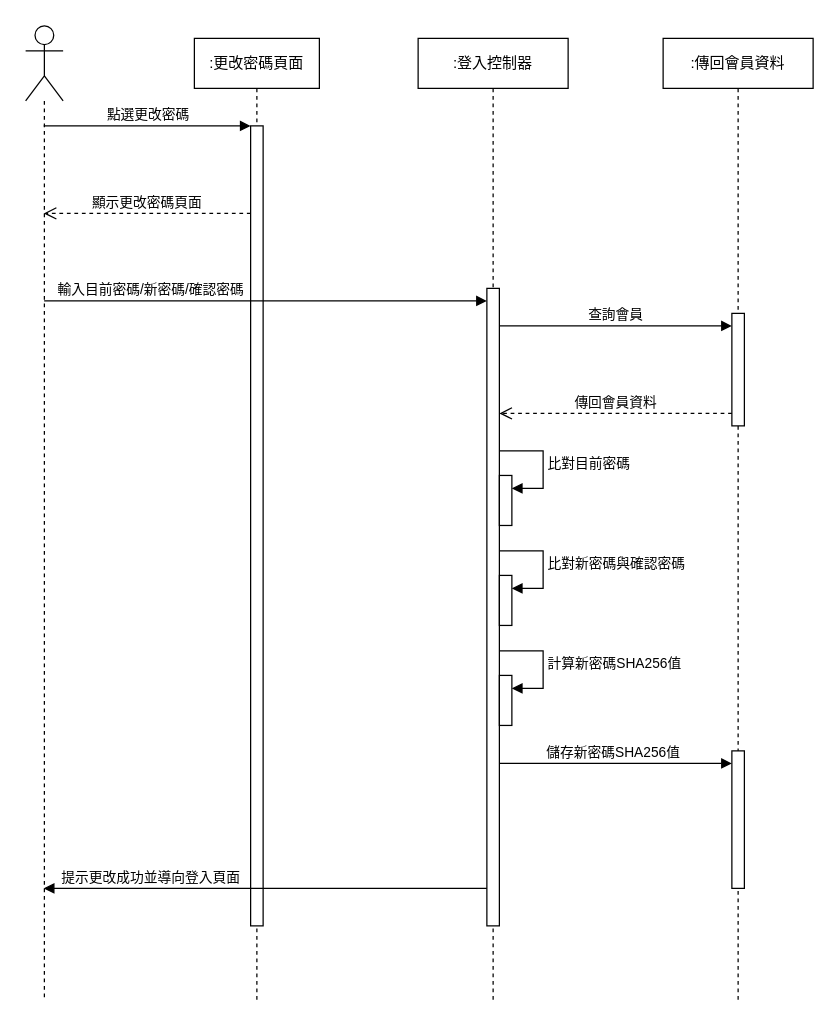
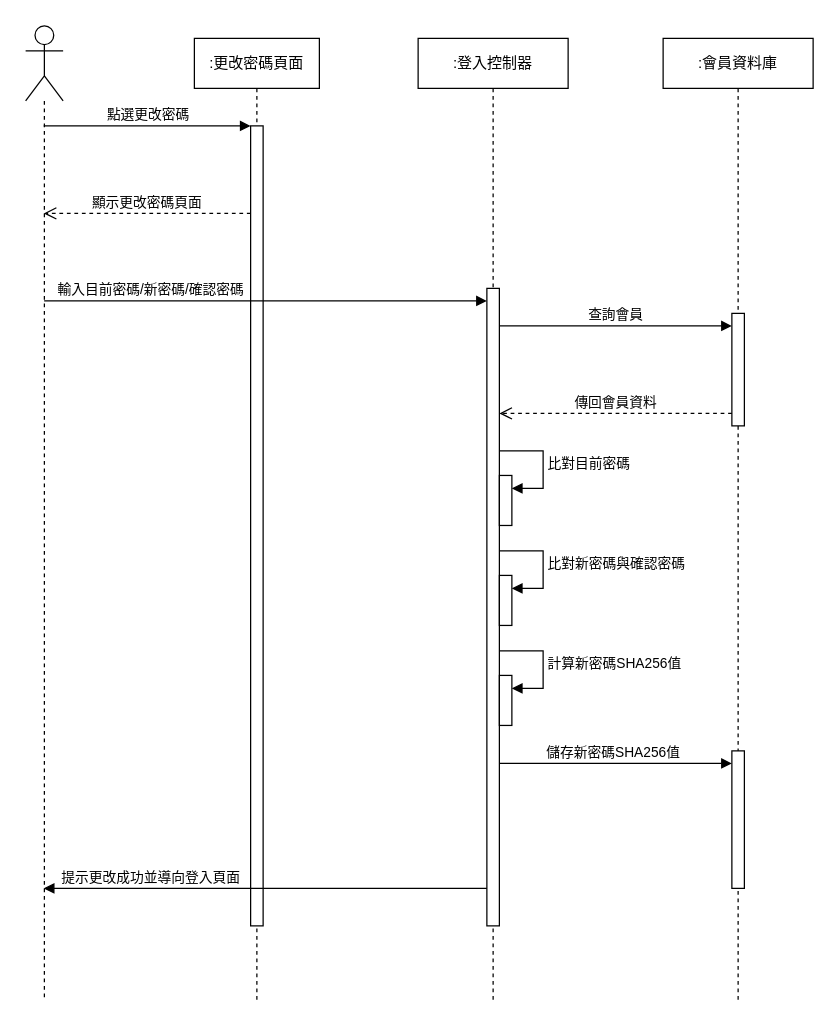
node ":傳回會員資料": label ":傳回會員資料" -> ":會員資料庫"
